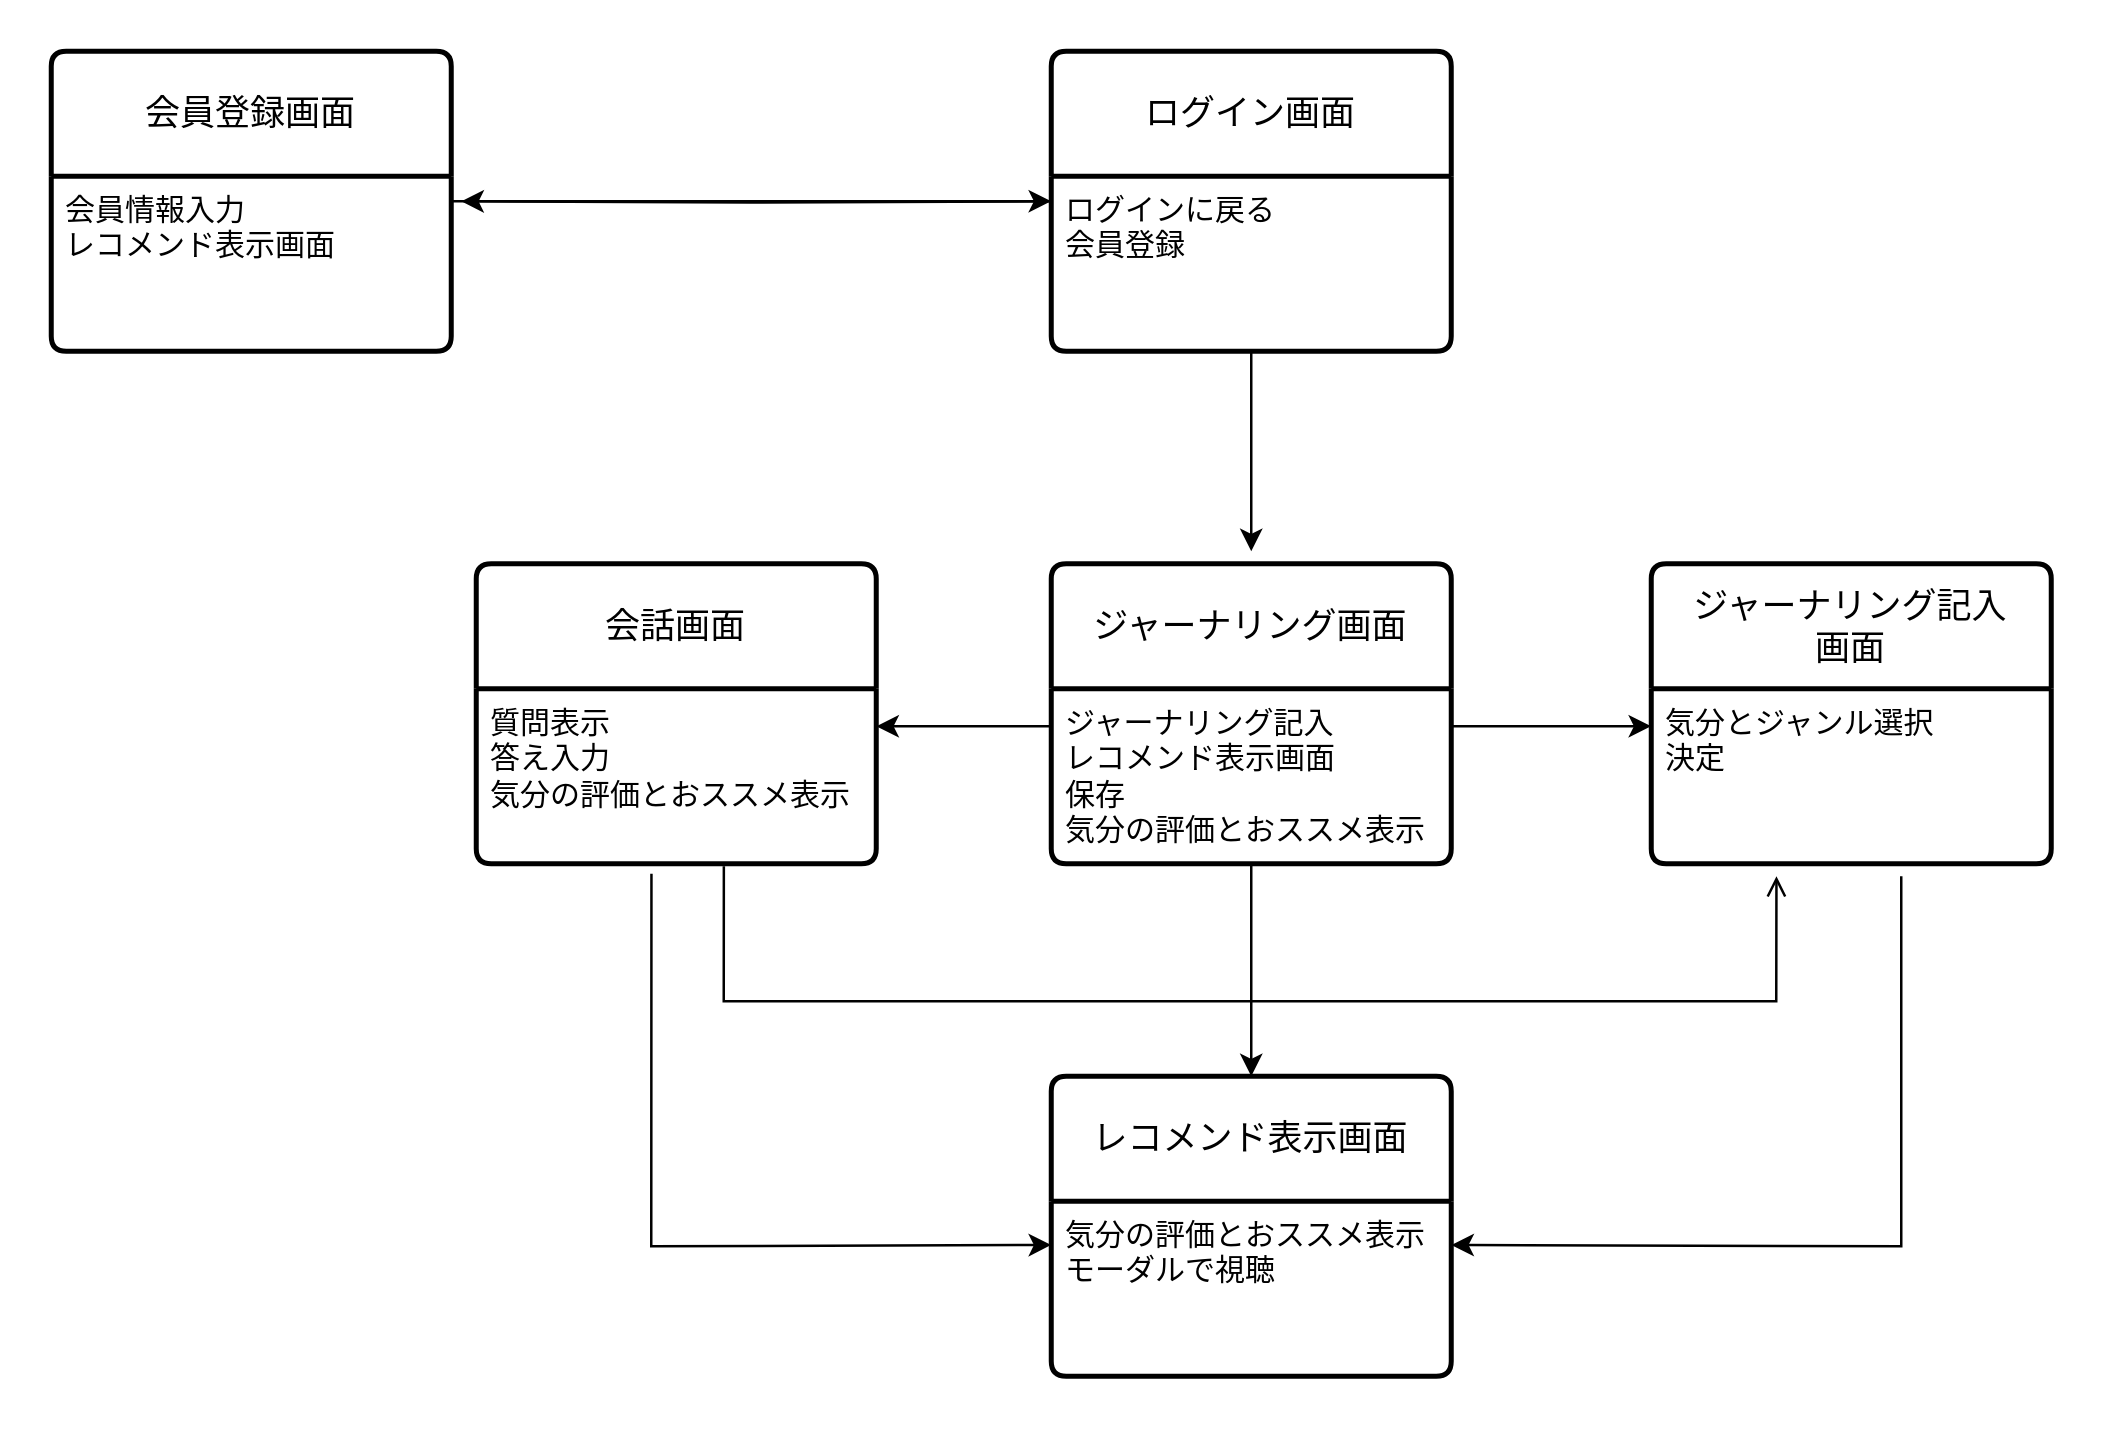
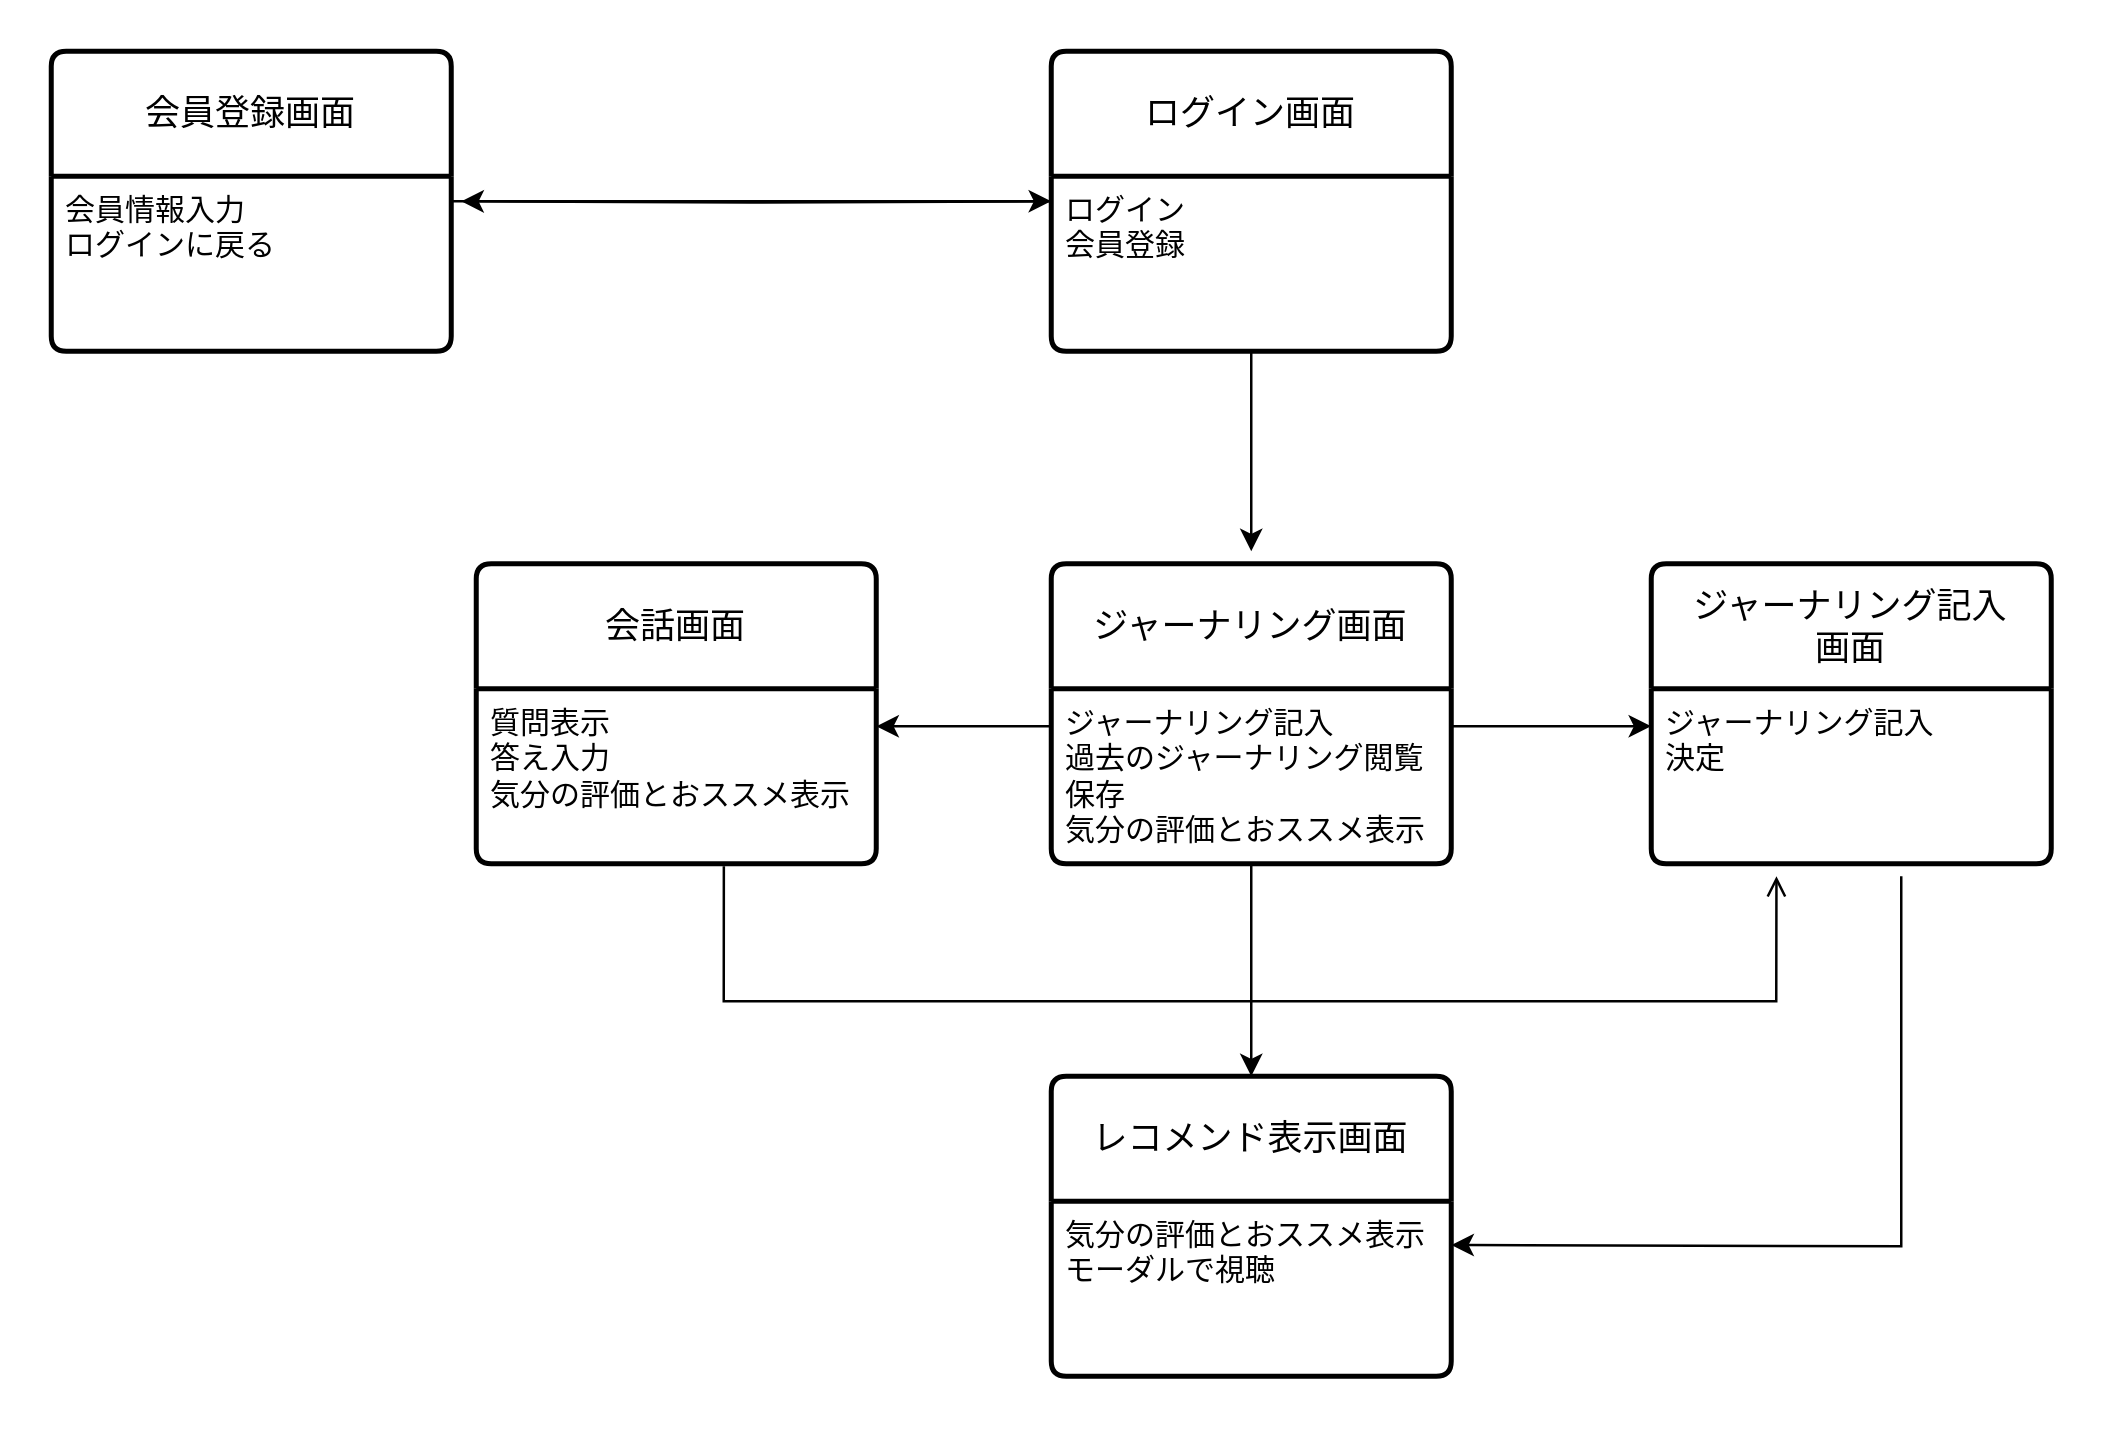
node "会員情報入力 レコメンド表示画面": label "会員情報入力 レコメンド表示画面" -> "会員情報入力 ログインに戻る"
node "ログインに戻る 会員登録": label "ログインに戻る 会員登録" -> "ログイン 会員登録"
node "気分とジャンル選択 決定": label "気分とジャンル選択 決定" -> "ジャーナリング記入 決定"
node "ジャーナリング記入 レコメンド表示画面 保存 気分の評価とおススメ表示": label "ジャーナリング記入 レコメンド表示画面 保存 気分の評価とおススメ表示" -> "ジャーナリング記入 過去のジャーナリング閲覧 保存 気分の評価とおススメ表示"
edge "質問表示 答え入力 気分の評価とおススメ表示" -> "気分の評価とおススメ表示 モーダルで視聴": removed
